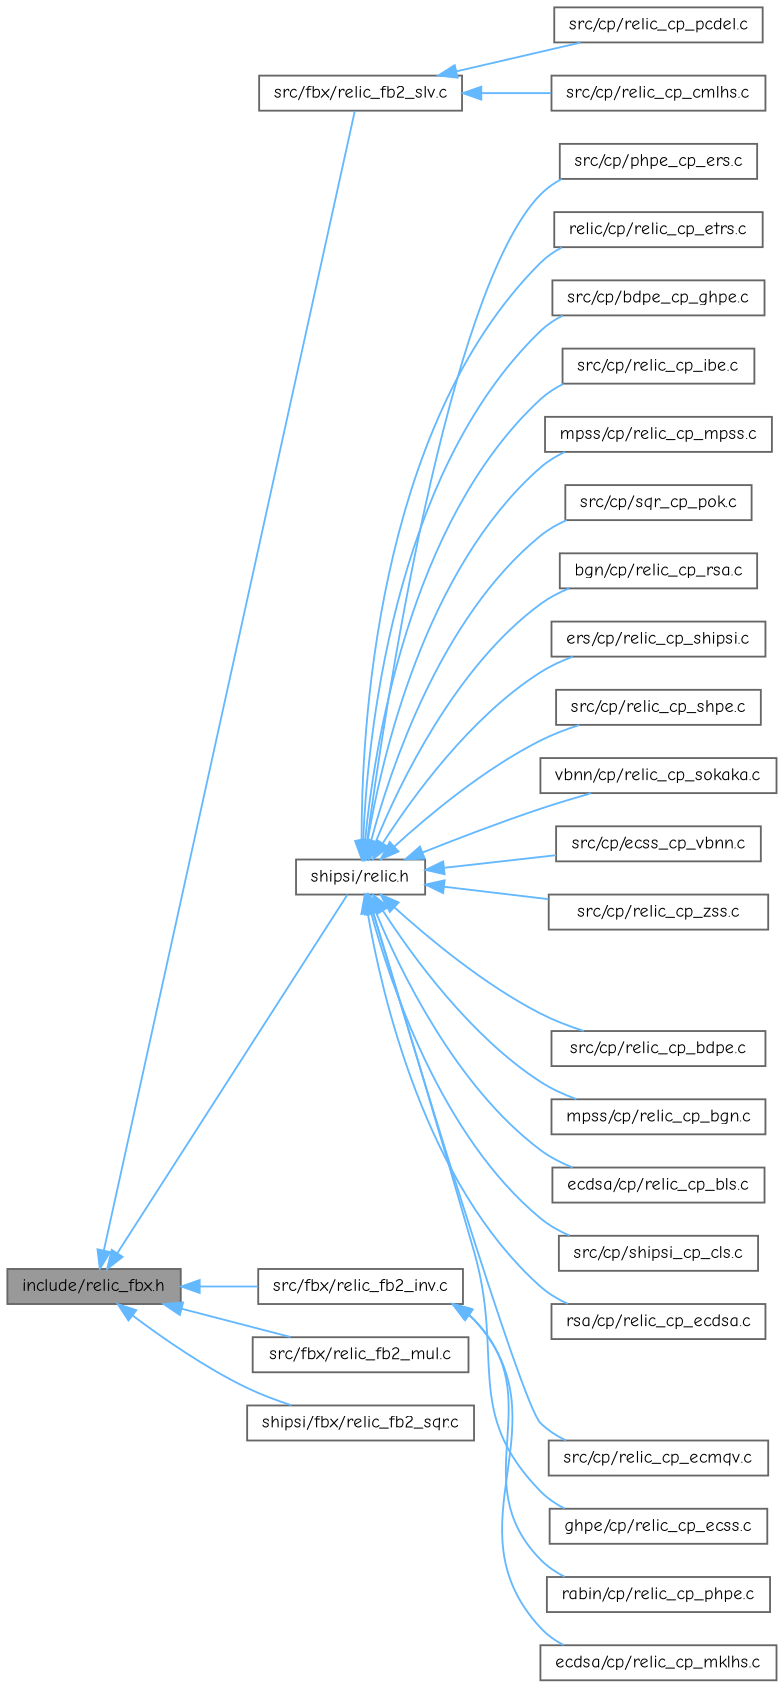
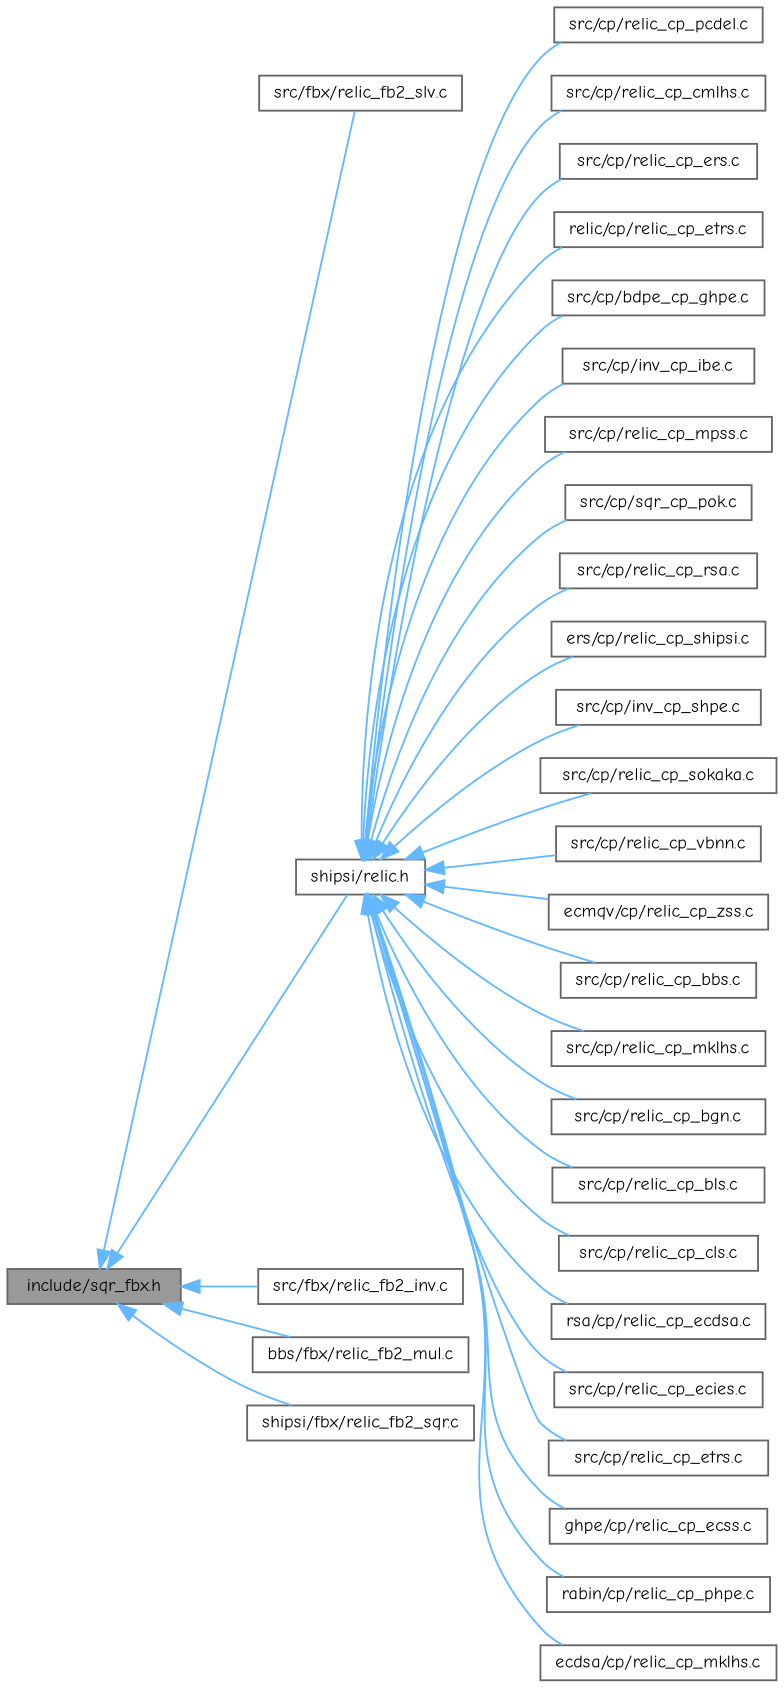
edge "src/cp/relic_cp_pcdel.c" -> "src/fbx/relic_fb2_slv.c": now "src/cp/relic_cp_pcdel.c" -> "shipsi/relic.h"
edge "src/cp/relic_cp_cmlhs.c" -> "src/fbx/relic_fb2_slv.c": now "src/cp/relic_cp_cmlhs.c" -> "shipsi/relic.h"
node "src/cp/phpe_cp_ers.c": label "src/cp/phpe_cp_ers.c" -> "src/cp/relic_cp_ers.c"
node "src/cp/relic_cp_ibe.c": label "src/cp/relic_cp_ibe.c" -> "src/cp/inv_cp_ibe.c"
node "mpss/cp/relic_cp_mpss.c": label "mpss/cp/relic_cp_mpss.c" -> "src/cp/relic_cp_mpss.c"
node "bgn/cp/relic_cp_rsa.c": label "bgn/cp/relic_cp_rsa.c" -> "src/cp/relic_cp_rsa.c"
node "src/cp/relic_cp_shpe.c": label "src/cp/relic_cp_shpe.c" -> "src/cp/inv_cp_shpe.c"
node "vbnn/cp/relic_cp_sokaka.c": label "vbnn/cp/relic_cp_sokaka.c" -> "src/cp/relic_cp_sokaka.c"
node "src/cp/ecss_cp_vbnn.c": label "src/cp/ecss_cp_vbnn.c" -> "src/cp/relic_cp_vbnn.c"
node "src/cp/relic_cp_zss.c": label "src/cp/relic_cp_zss.c" -> "ecmqv/cp/relic_cp_zss.c"
node "src/cp/relic_cp_bbs.c": added
node "src/cp/relic_cp_bdpe.c": label "src/cp/relic_cp_bdpe.c" -> "src/cp/relic_cp_mklhs.c"
node "mpss/cp/relic_cp_bgn.c": label "mpss/cp/relic_cp_bgn.c" -> "src/cp/relic_cp_bgn.c"
node "ecdsa/cp/relic_cp_bls.c": label "ecdsa/cp/relic_cp_bls.c" -> "src/cp/relic_cp_bls.c"
node "src/cp/shipsi_cp_cls.c": label "src/cp/shipsi_cp_cls.c" -> "src/cp/relic_cp_cls.c"
node "include/relic_fbx.h": label "include/relic_fbx.h" -> "include/sqr_fbx.h"
node "src/fbx/relic_fb2_mul.c": label "src/fbx/relic_fb2_mul.c" -> "bbs/fbx/relic_fb2_mul.c"
node "src/cp/relic_cp_ecies.c": added
node "src/cp/relic_cp_ecmqv.c": label "src/cp/relic_cp_ecmqv.c" -> "src/cp/relic_cp_etrs.c"
edge "ecdsa/cp/relic_cp_mklhs.c" -> "src/fbx/relic_fb2_inv.c": now "ecdsa/cp/relic_cp_mklhs.c" -> "shipsi/relic.h"
edge "rabin/cp/relic_cp_phpe.c" -> "src/fbx/relic_fb2_inv.c": now "rabin/cp/relic_cp_phpe.c" -> "shipsi/relic.h"
